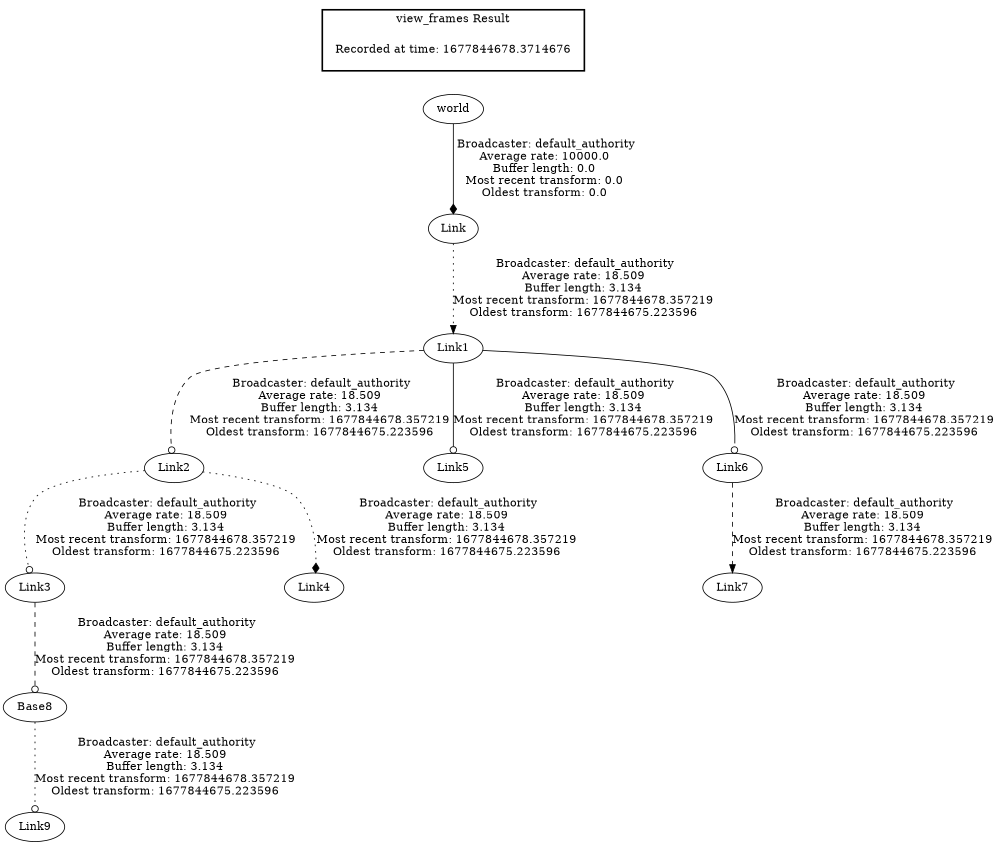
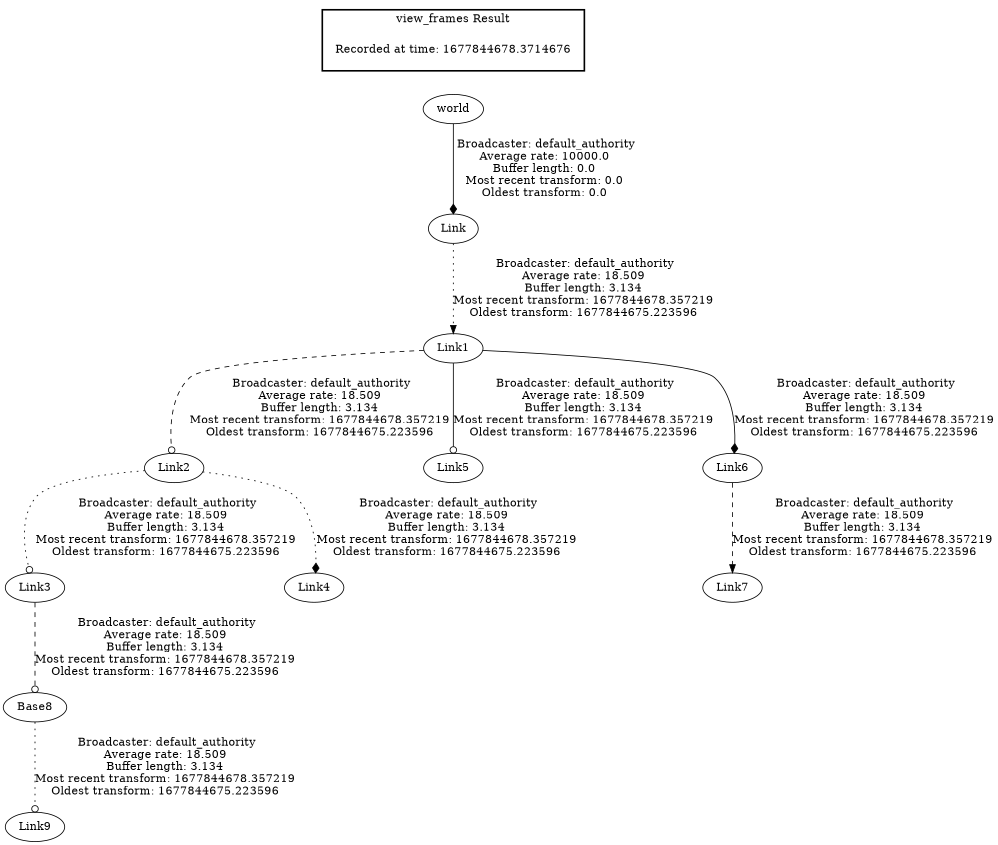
edge "Link1" -> "Link6": arrowhead odot -> diamond
